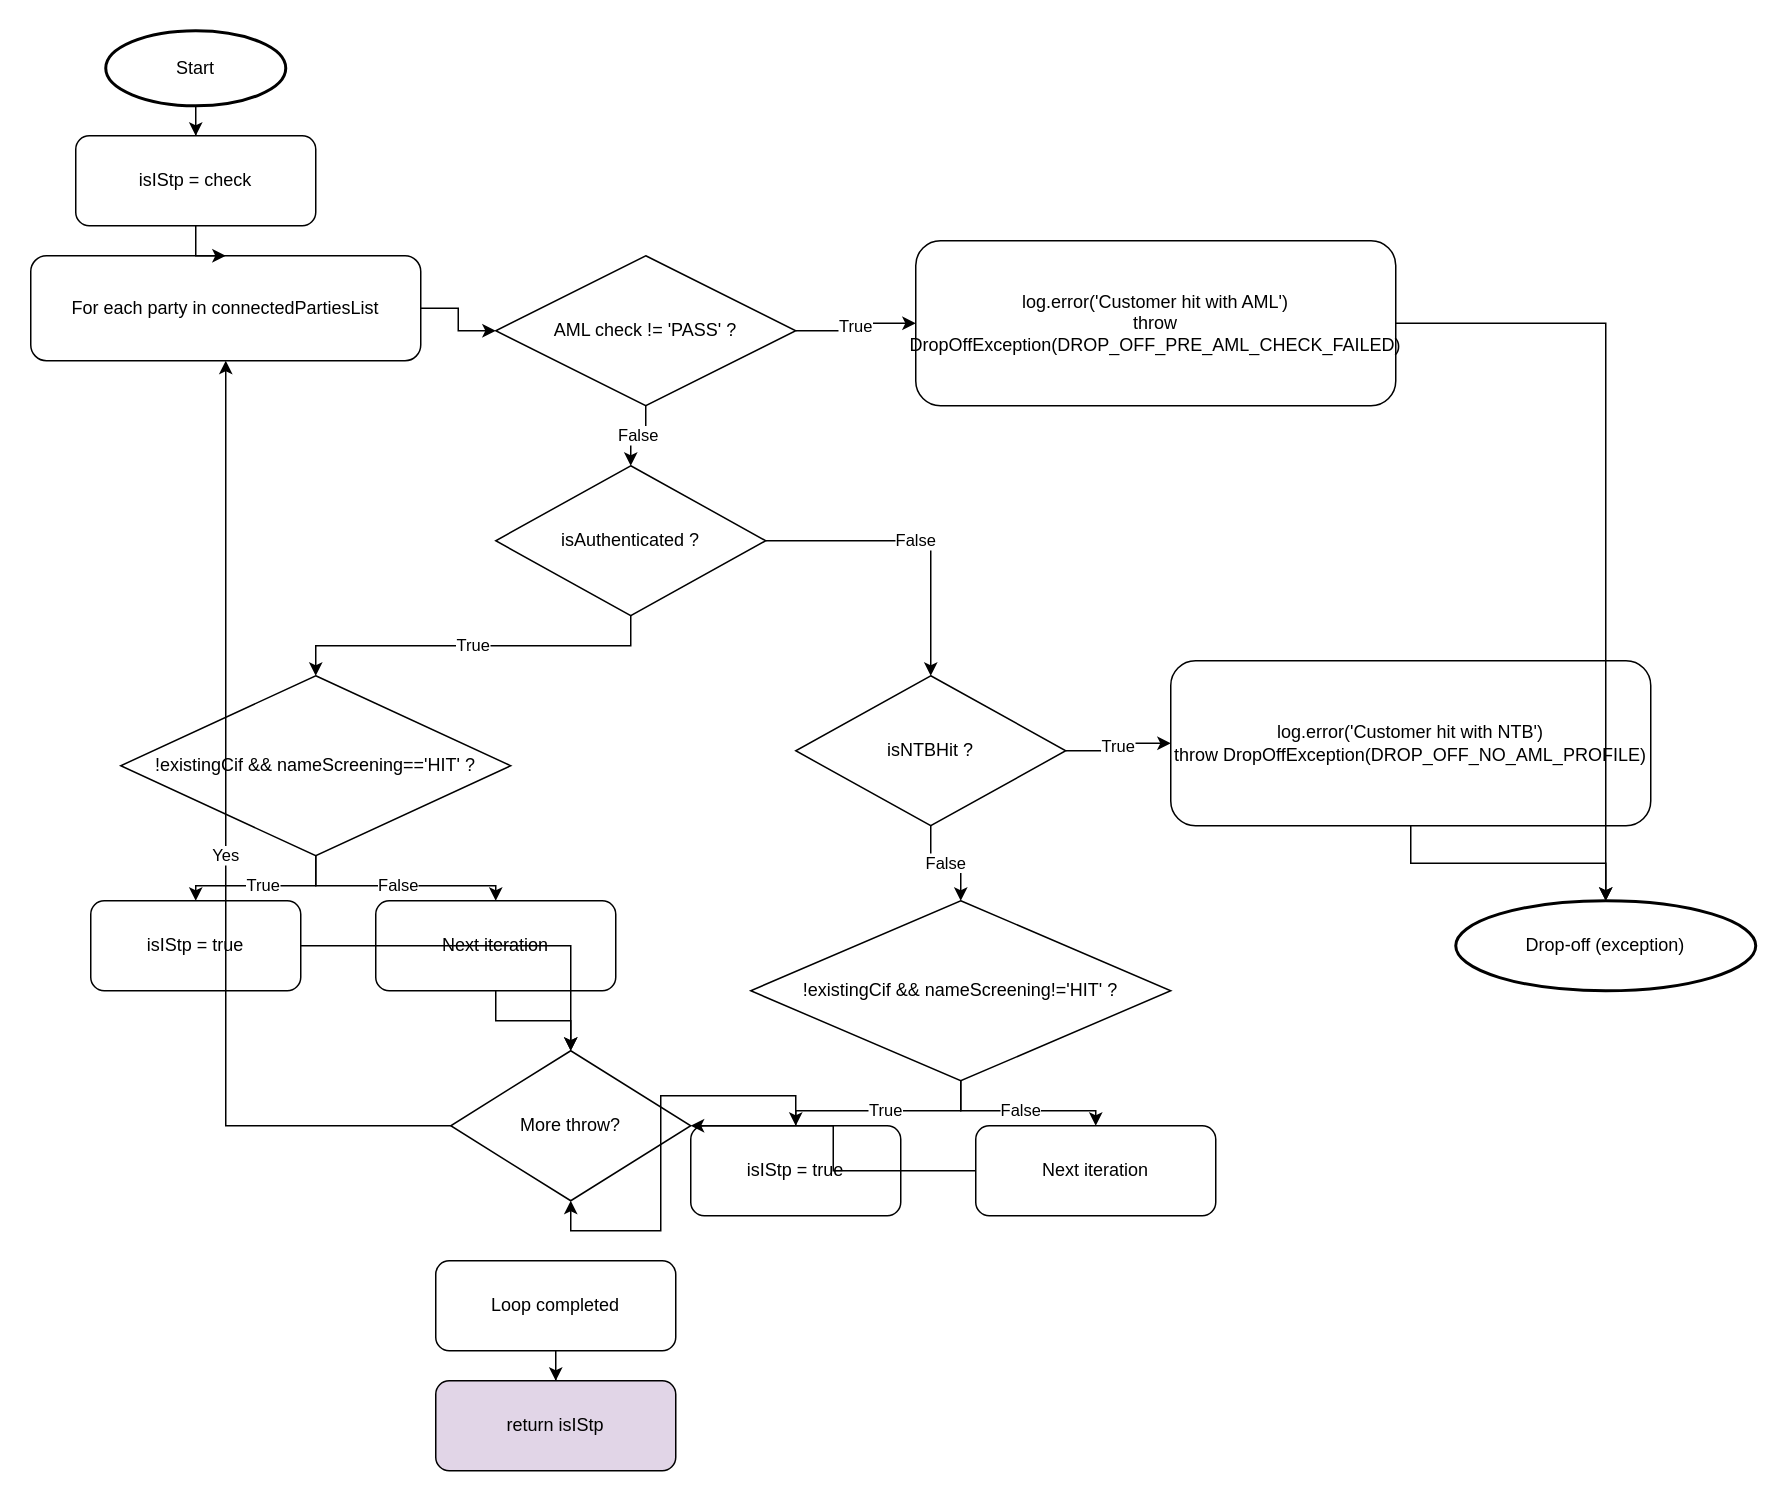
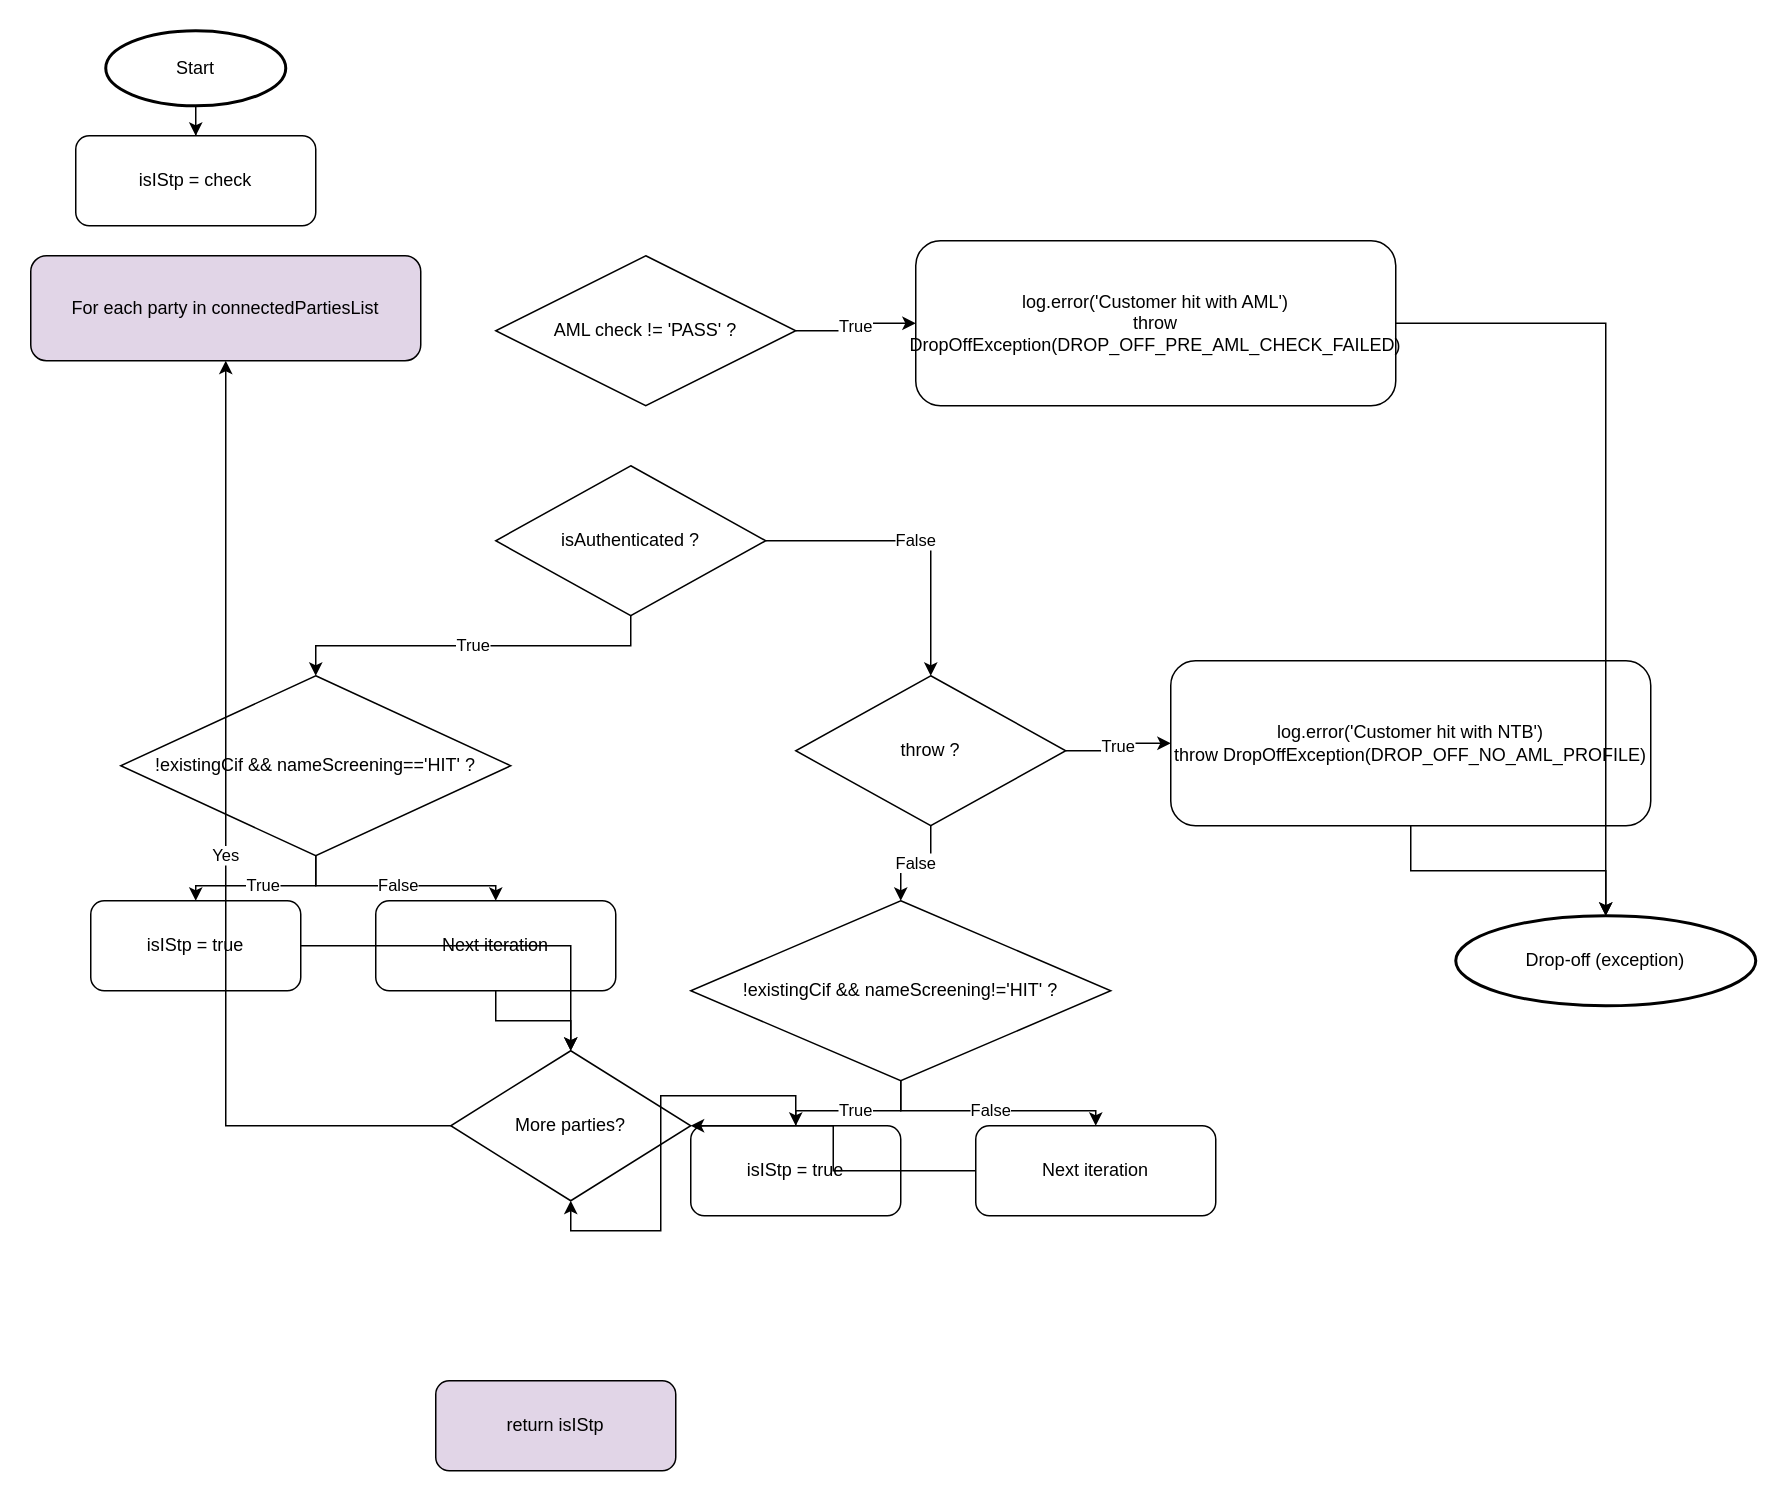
edge "isIStp = check" -> "For each party in connectedPartiesList": removed
node "For each party in connectedPartiesList": fillcolor #ffffff -> #e1d5e7
edge "For each party in connectedPartiesList" -> "AML check != 'PASS' ?": removed
edge "AML check != 'PASS' ?" -> "isAuthenticated ?": removed, label "False"
node "isNTBHit ?": label "isNTBHit ?" -> "throw ?"
node "Drop-off (exception)": moved (1606, 946) -> (1606, 961)
node "!existingCif && nameScreening!='HIT' ?": moved (961, 991) -> (901, 991)
node "More throw?": label "More throw?" -> "More parties?"
node "Loop completed": removed
edge "Loop completed" -> "return isIStp": removed
